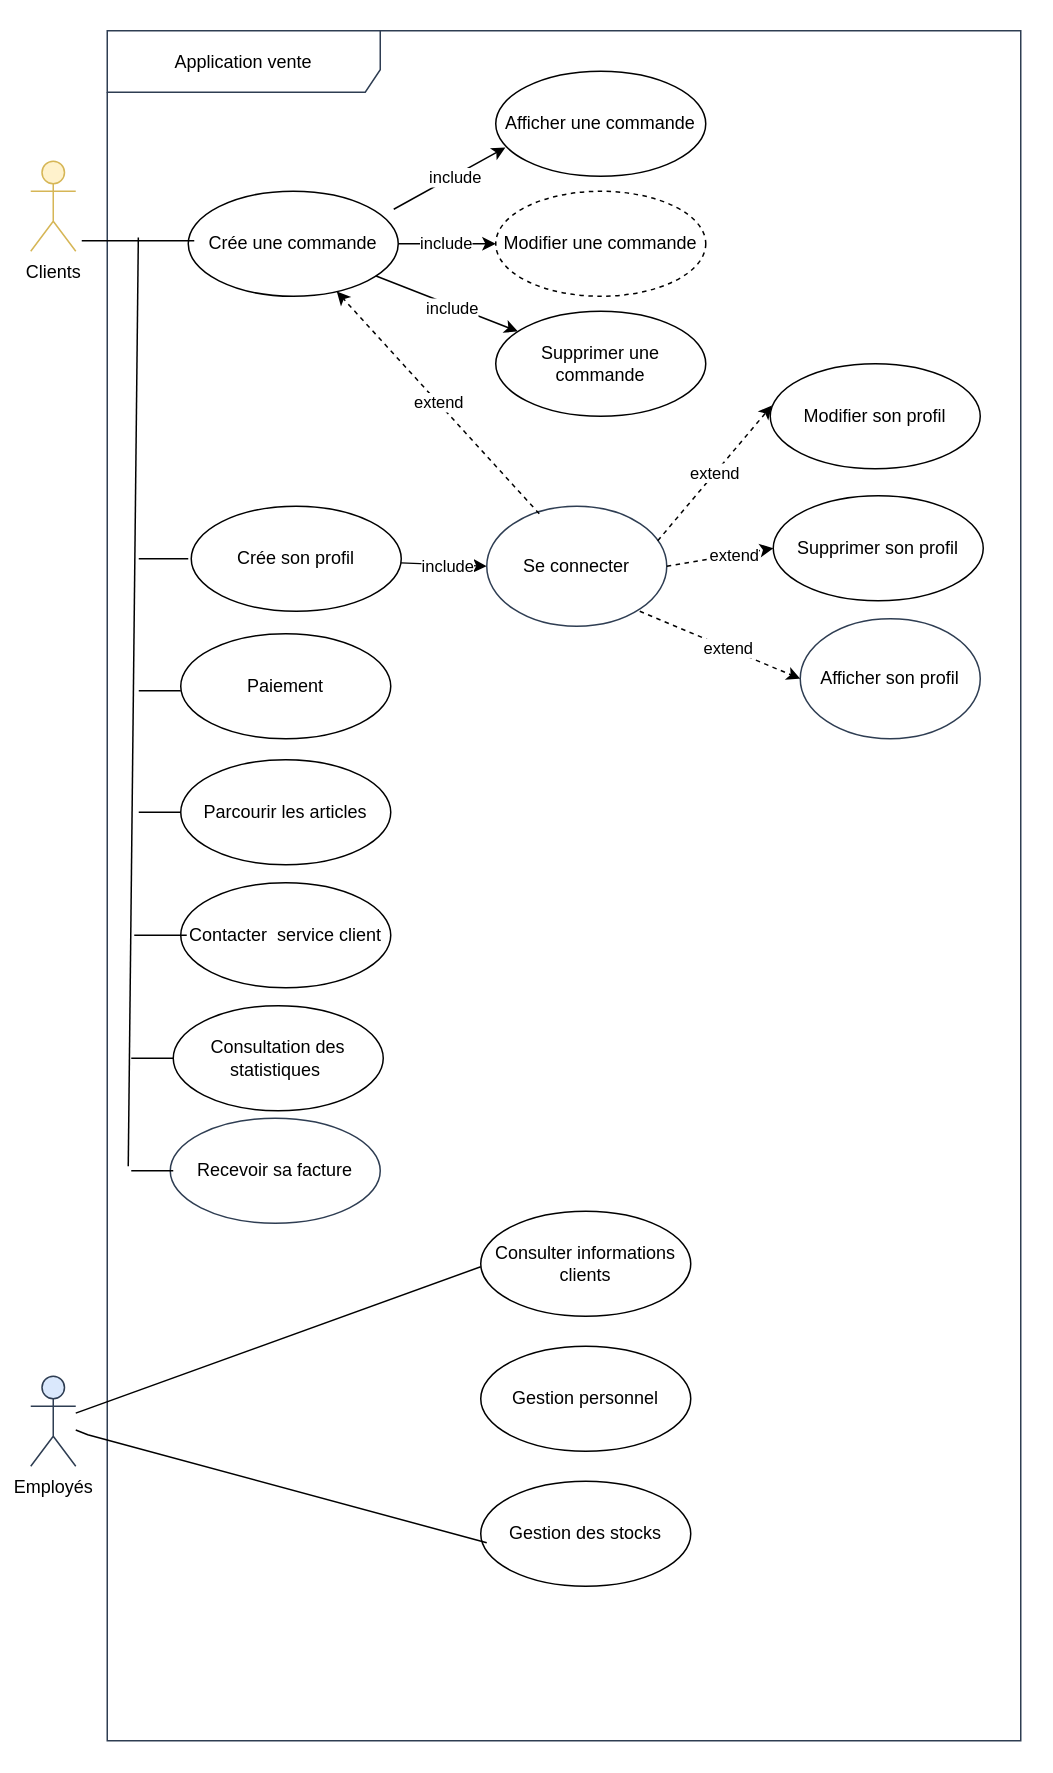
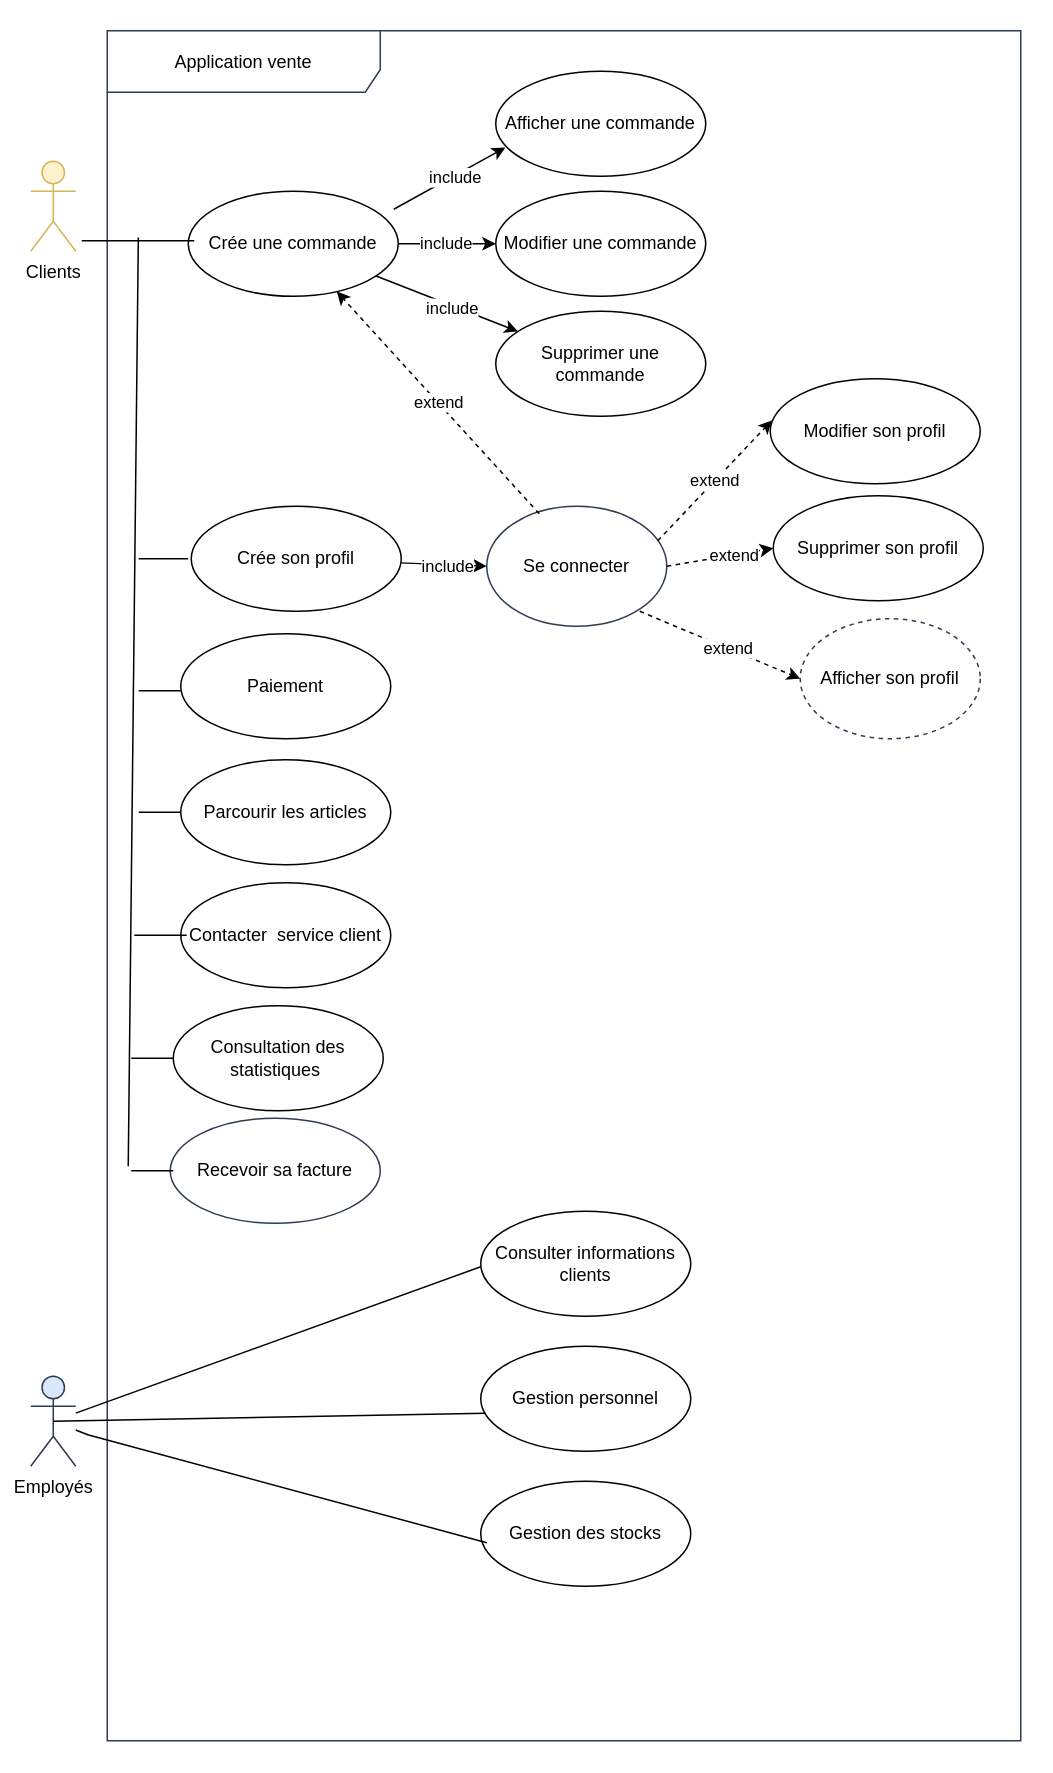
node "Modifier une commande": style dashed -> solid
node "Modifier son profil": moved (875, 416) -> (875, 431)
node "Afficher son profil": style solid -> dashed
edge "Gestion personnel" -- "Employés": added
